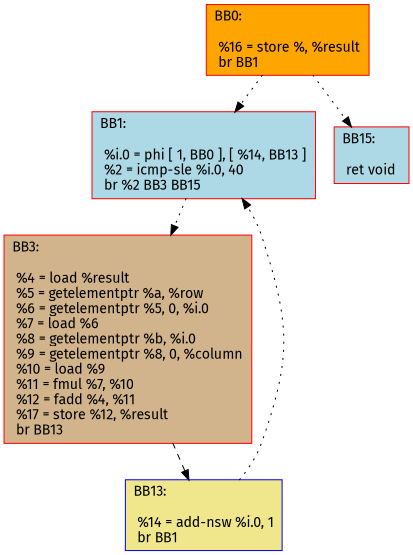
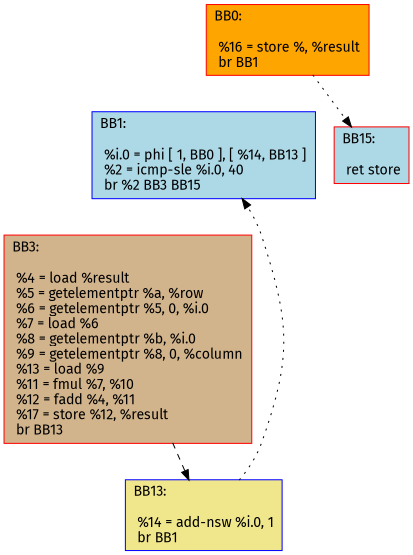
edge "BB0:" -> "BB1:": removed
node "BB1:": color red -> blue
node "BB15:": text "ret void" -> "ret store"
edge "BB1:" -> "BB3:": removed
node "BB3:": text "%10 = load %9" -> "%13 = load %9"
